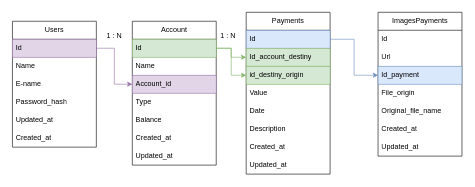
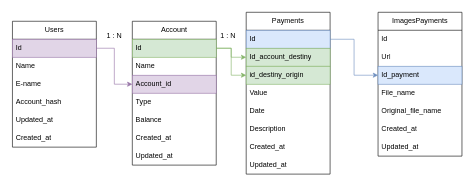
node "File_origin": label "File_origin" -> "File_name"
node "Password_hash": label "Password_hash" -> "Account_hash"
